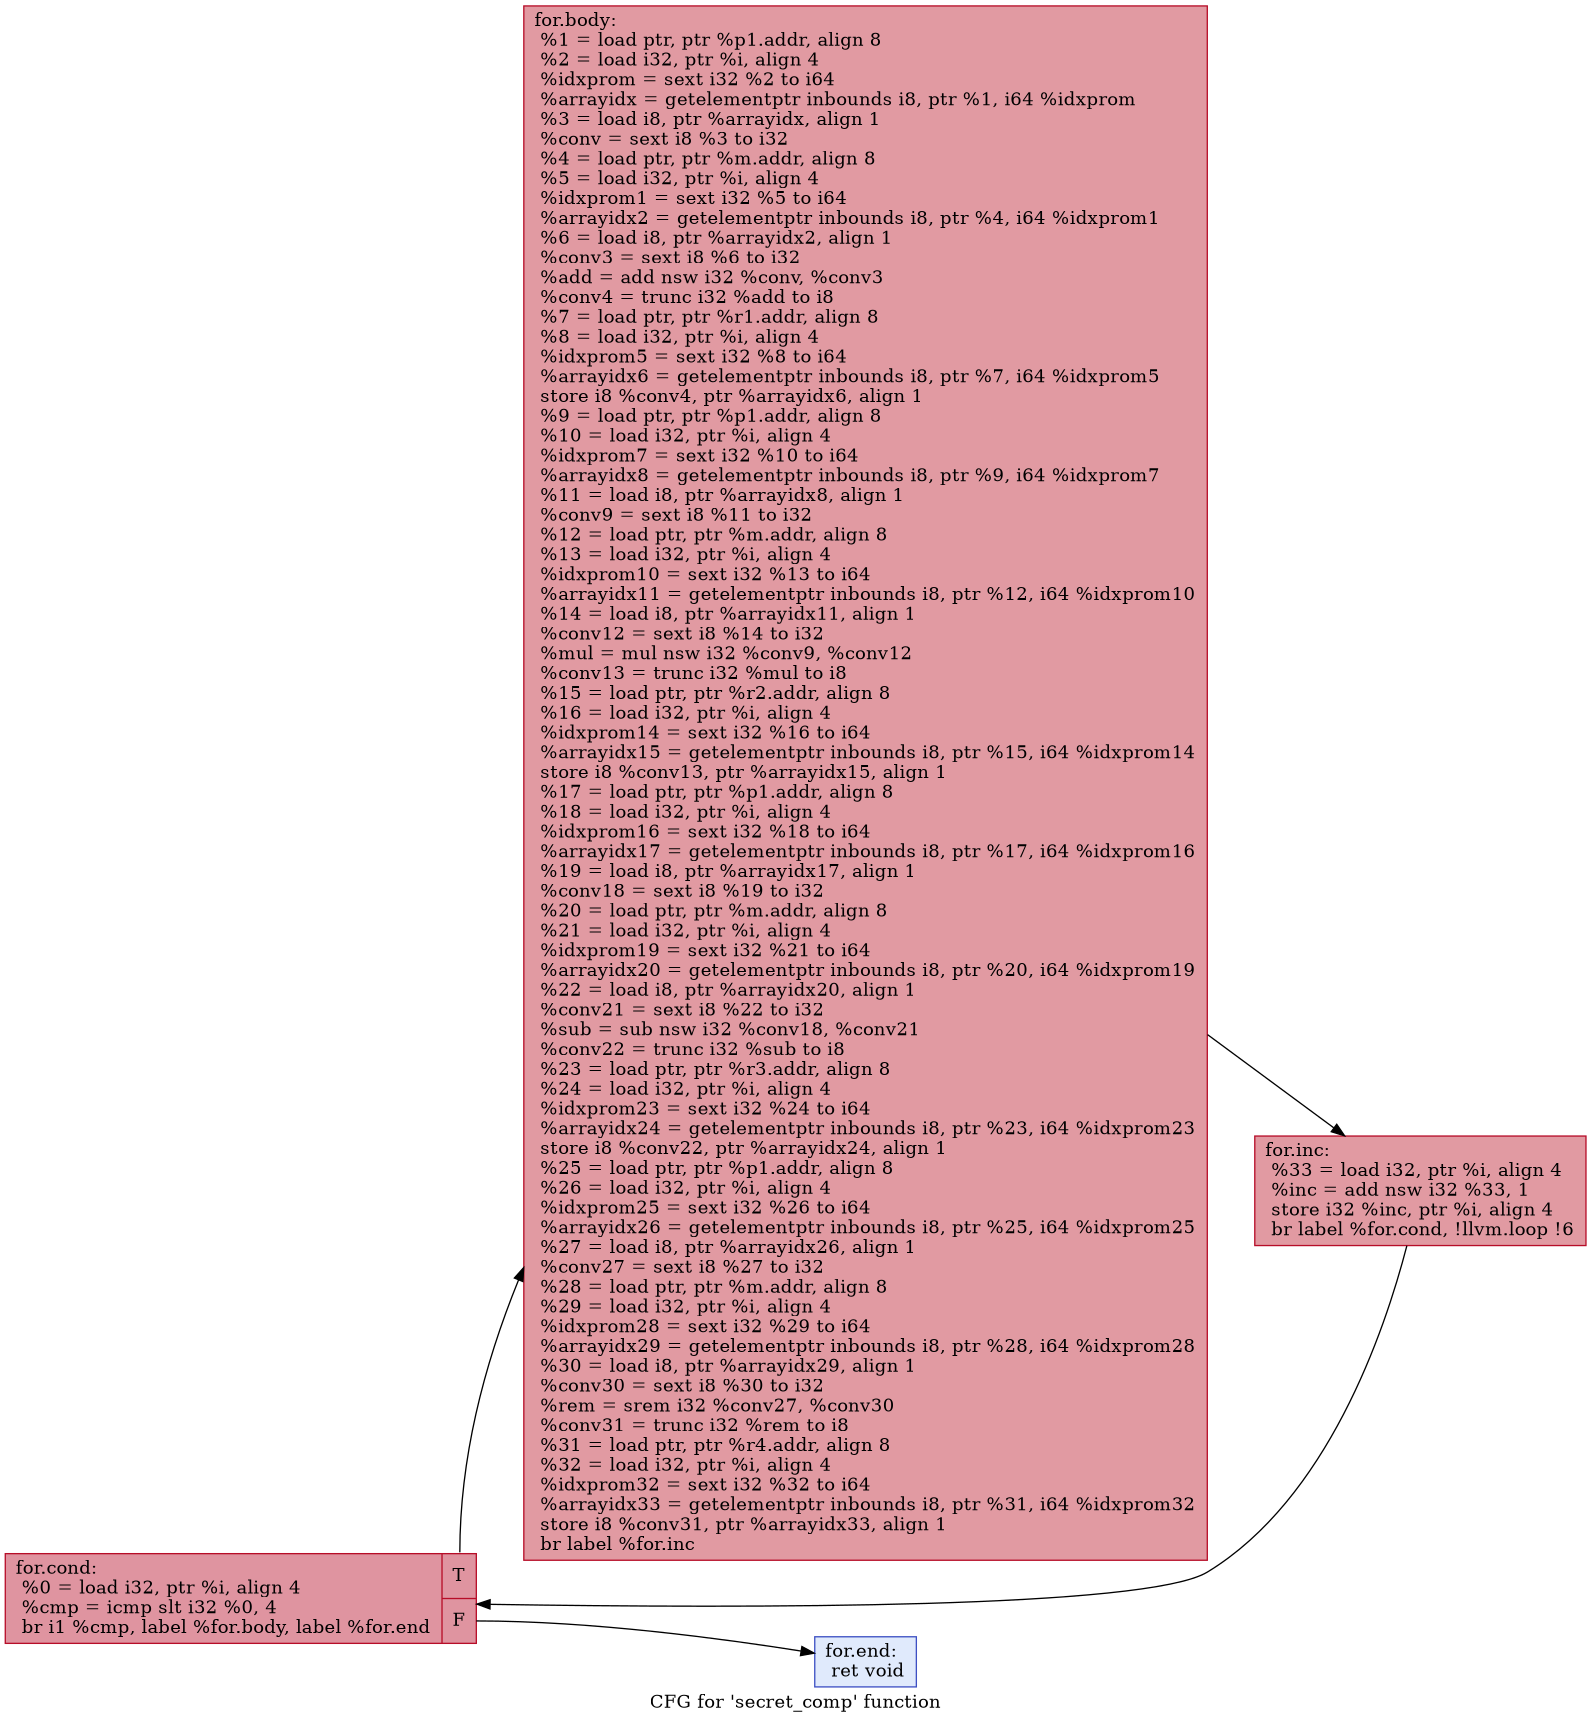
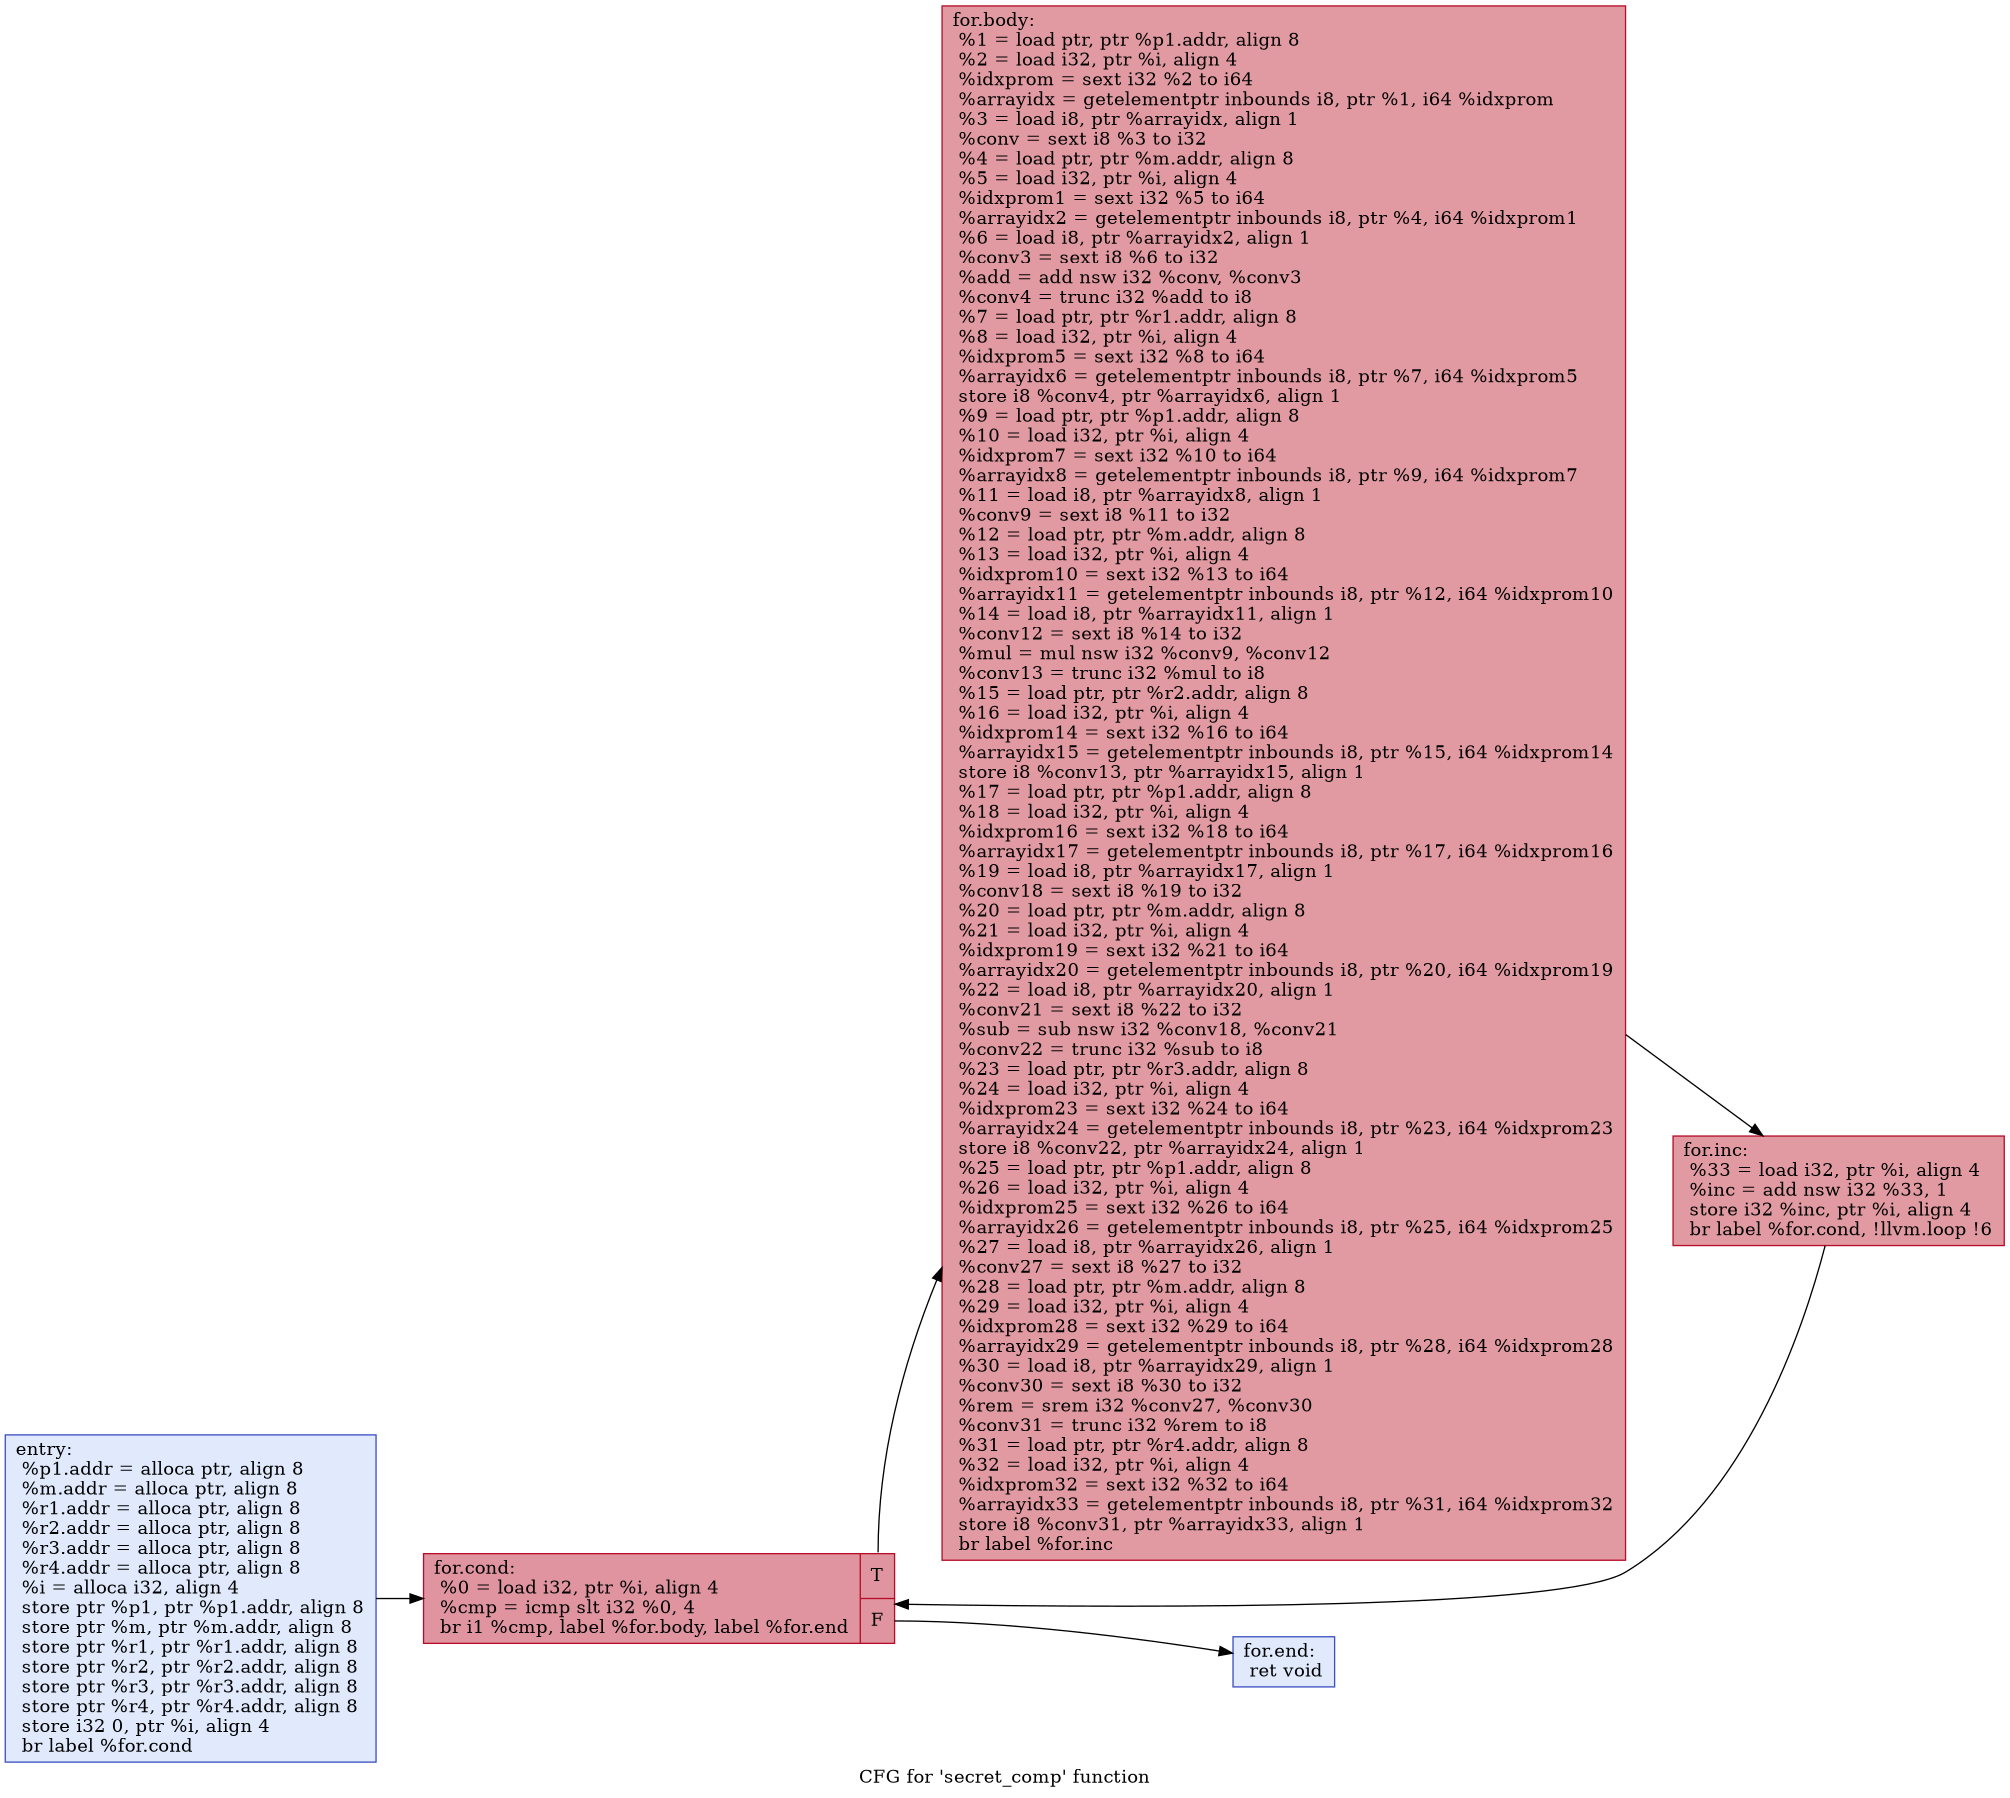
node "entry:": added
